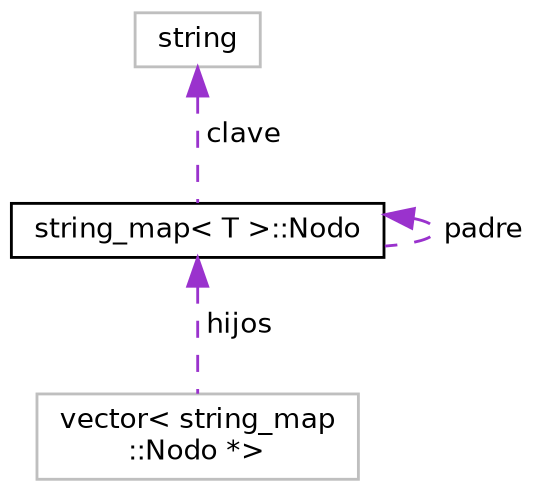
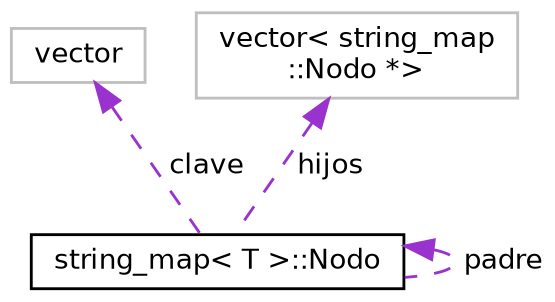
node "string": label "string" -> "vector"
edge "vector< string_map ::Nodo *>" -> "string_map< T >::Nodo": reversed
